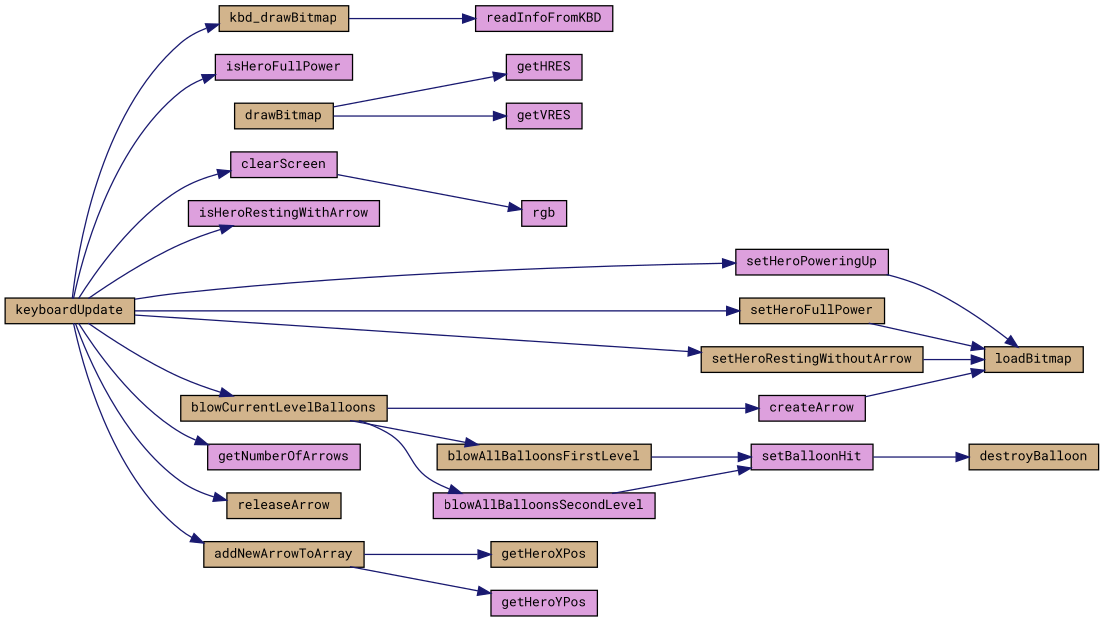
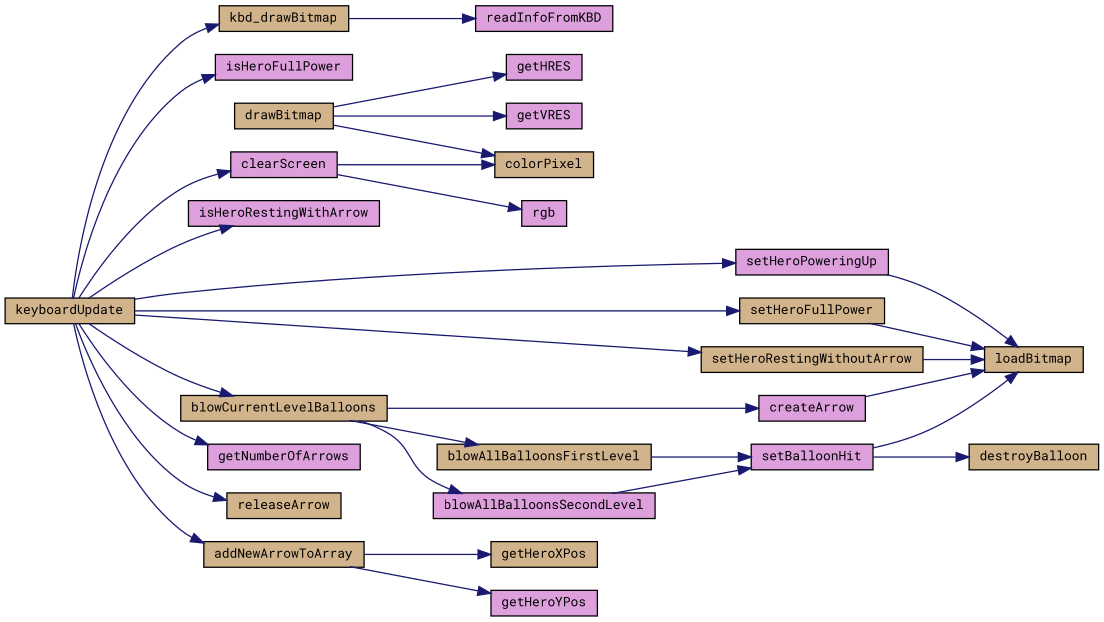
node "colorPixel": added
edge "setBalloonHit" -> "loadBitmap": added
